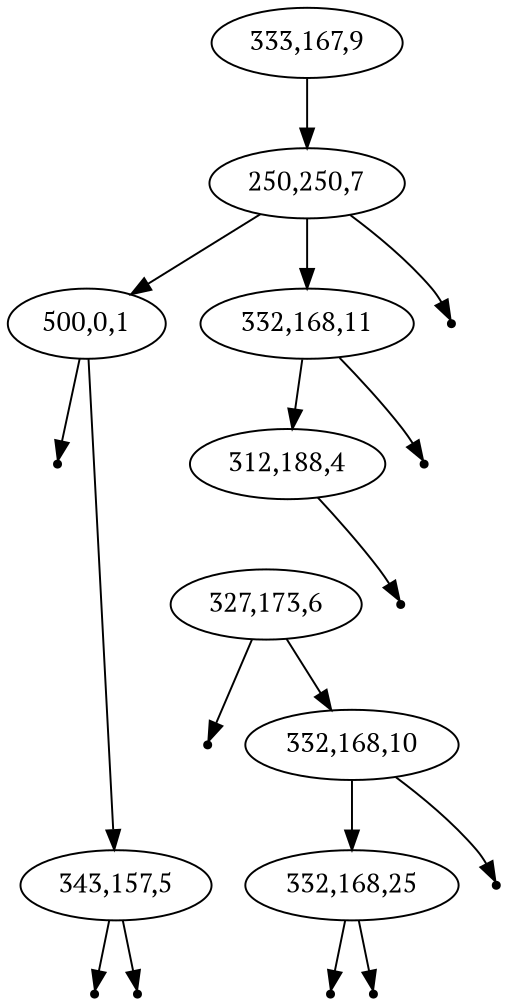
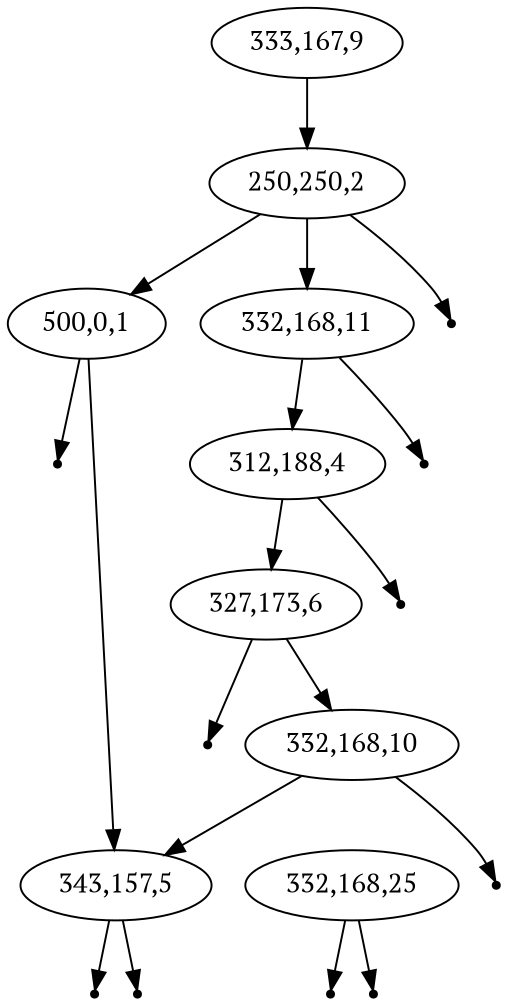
node "250,250,7": label "250,250,7" -> "250,250,2"
edge "312,188,4" -> "327,173,6": added
edge "332,168,10" -> "332,168,25": now "332,168,10" -> "343,157,5"
